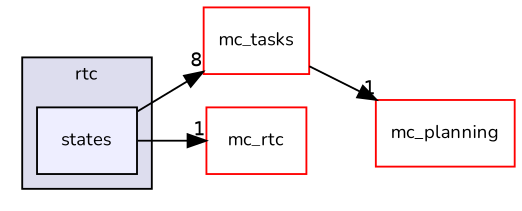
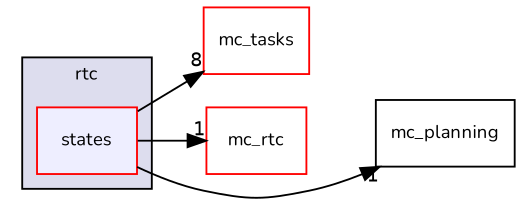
edge "mc_tasks" -> "mc_planning": now "states" -> "mc_planning"
node "mc_planning": color red -> black
node "states": color black -> red
